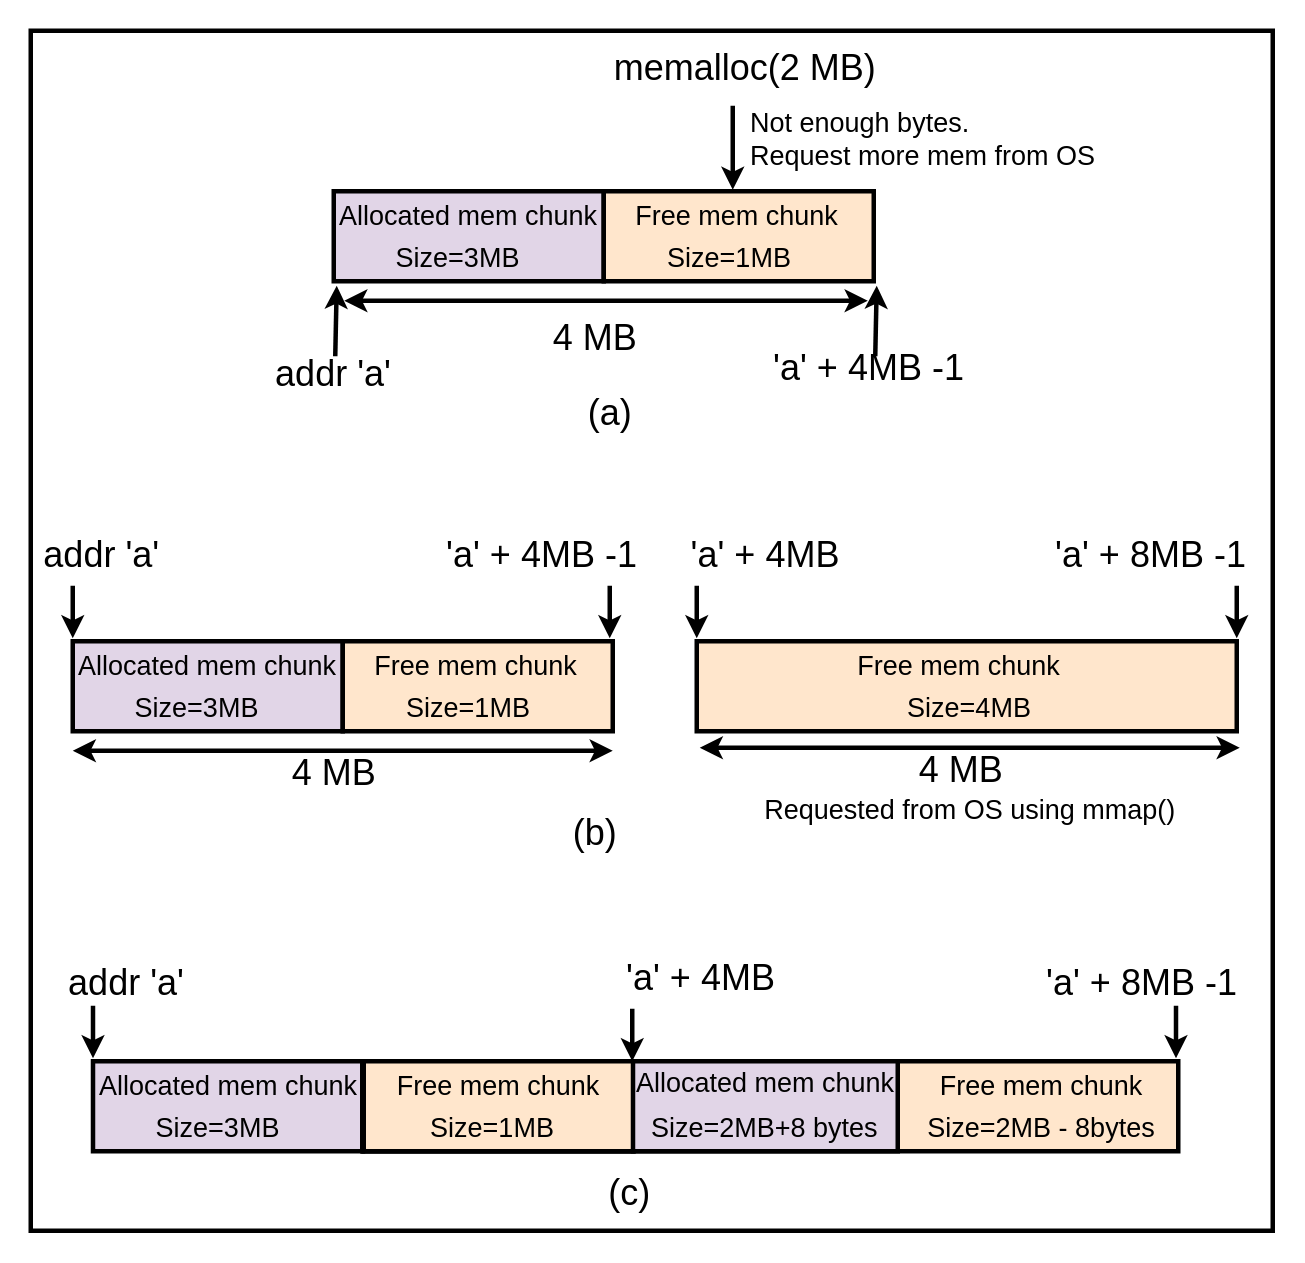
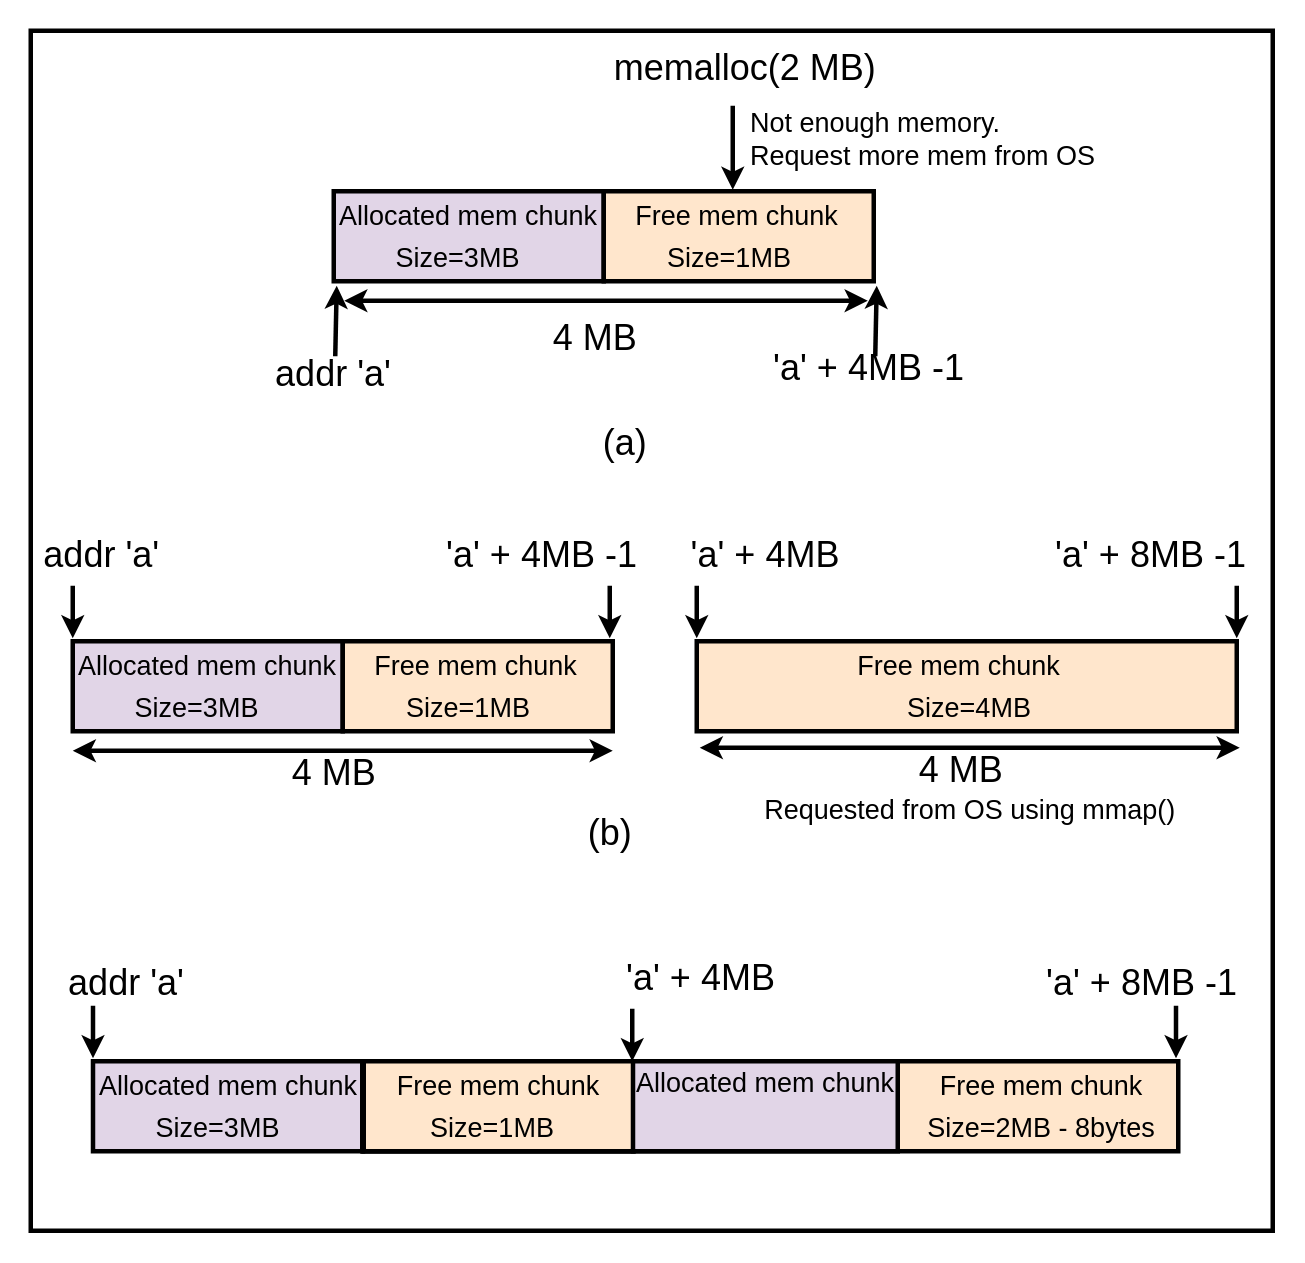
node "Not enough bytes. Request more mem from OS": label "Not enough bytes. Request more mem from OS" -> "Not enough memory. Request more mem from OS"
node "(a)": moved (611, 413) -> (626, 443)
node "(b)": moved (596, 833) -> (611, 833)
node "Size=2MB+8 bytes": removed
node "(c)": removed
